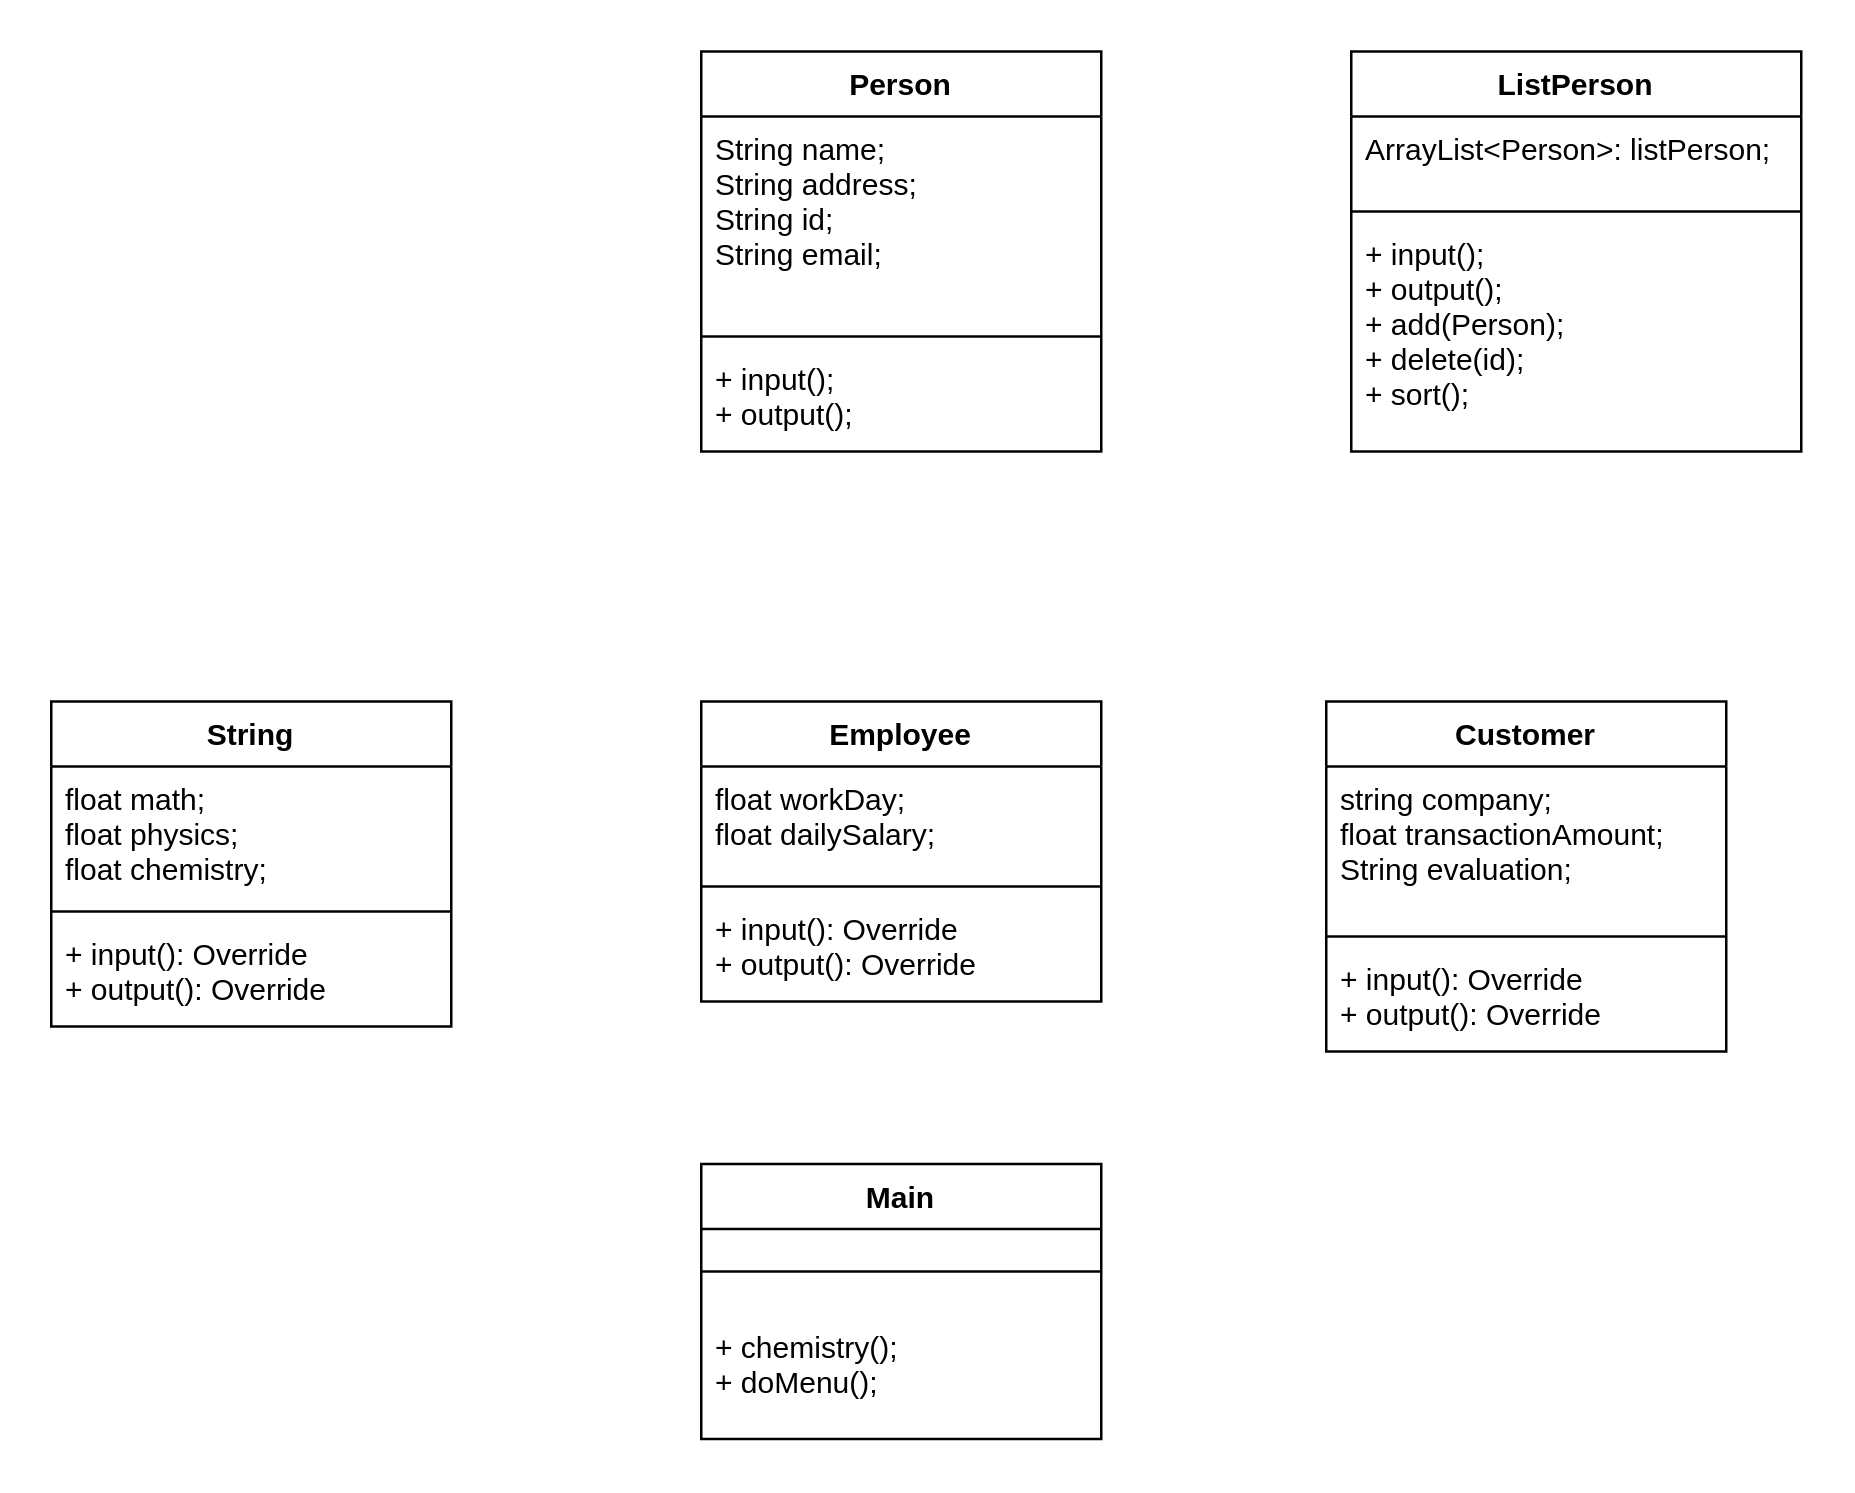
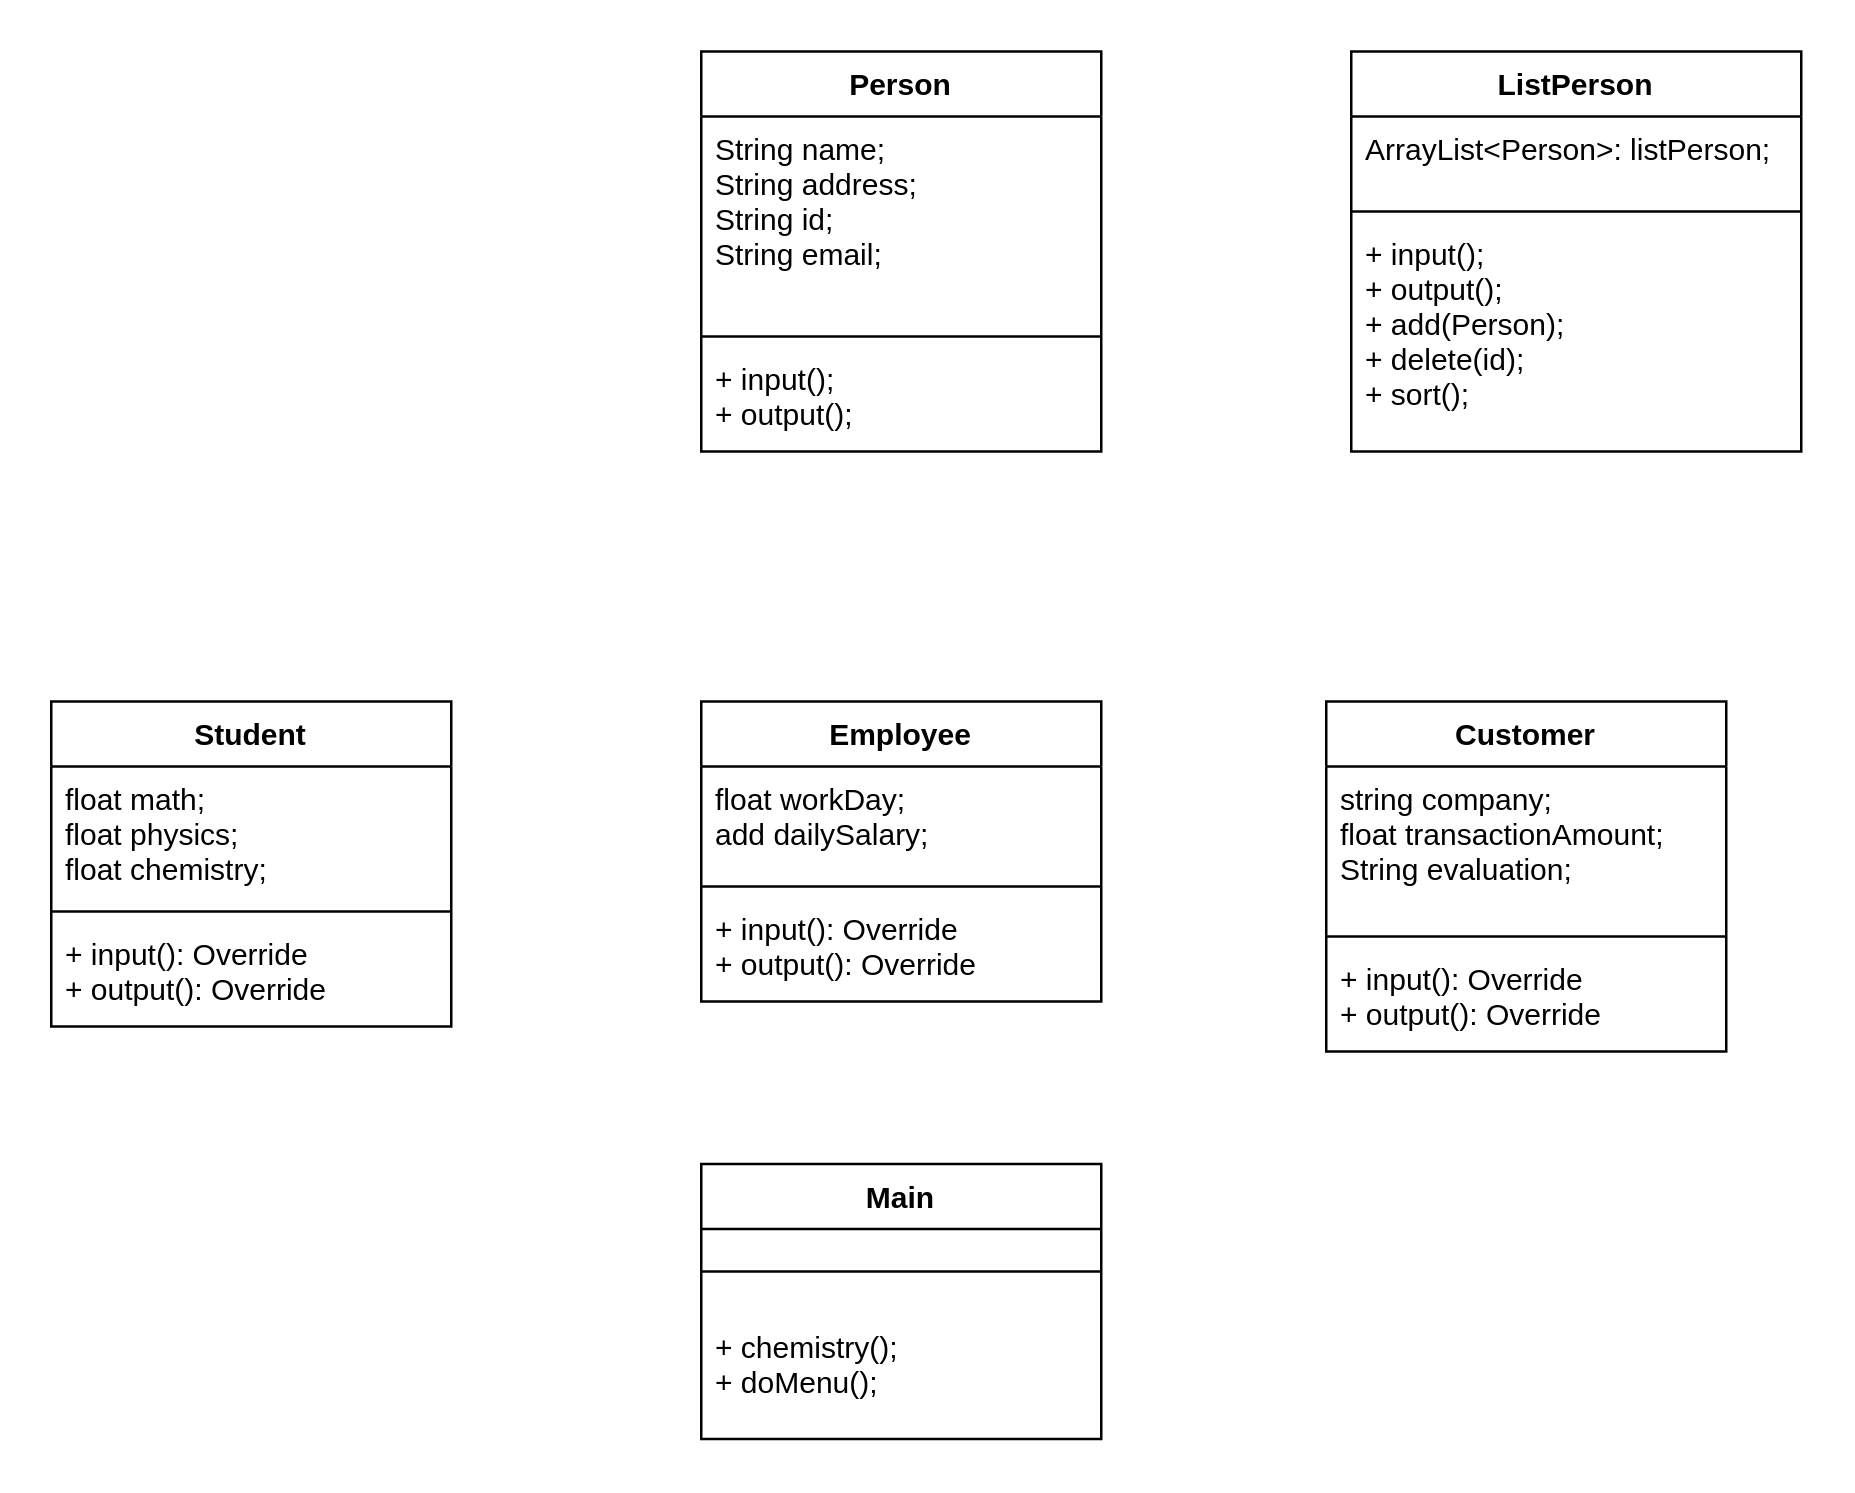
node "String": label "String" -> "Student"
node "float workDay; float dailySalary;": label "float workDay; float dailySalary;" -> "float workDay; add dailySalary;"
